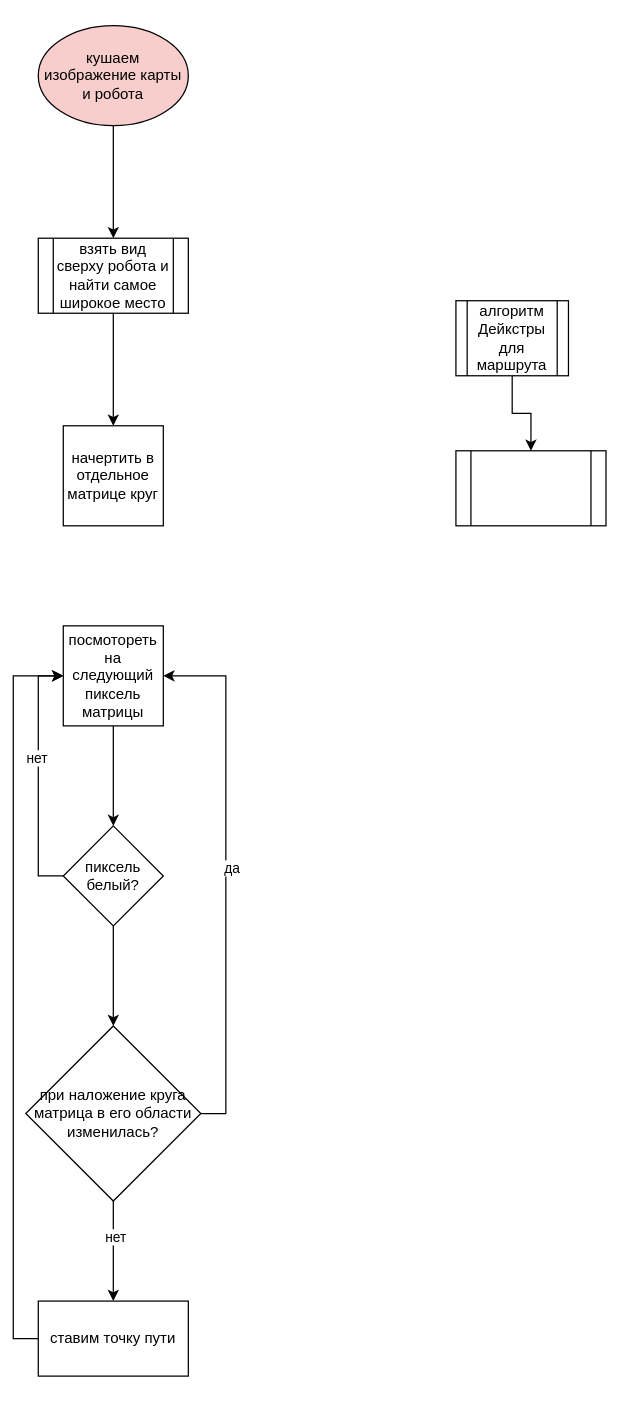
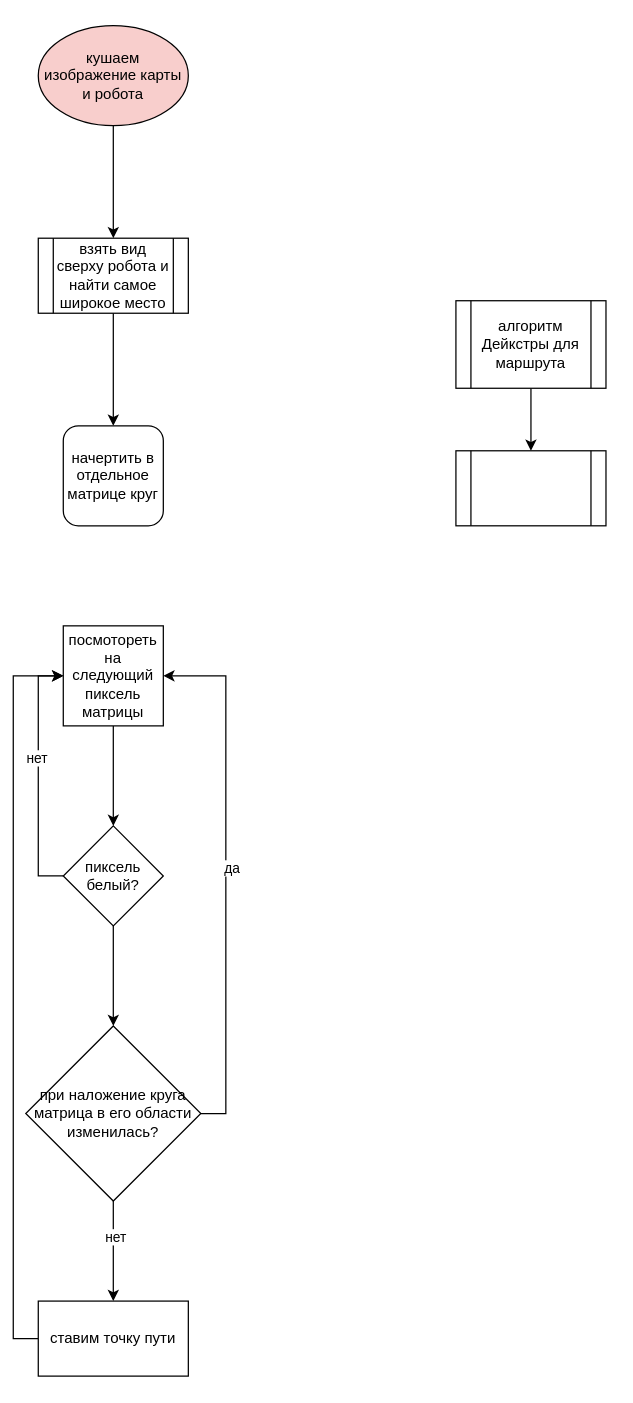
node "алгоритм Дейкстры для маршрута": size 113x75 -> 150x88
node "начертить в отдельное матрице круг": shape rectangle -> rounded rectangle
